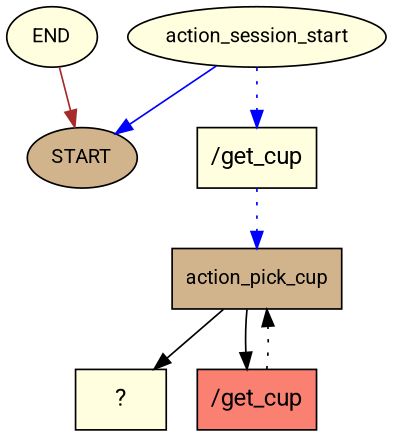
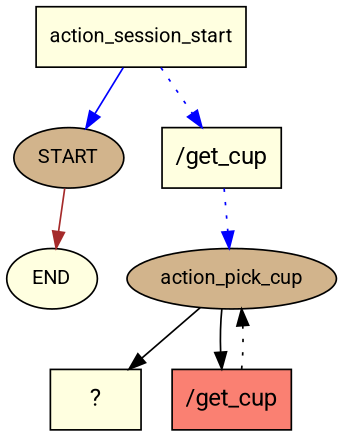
node "action_session_start": shape ellipse -> box
edge "END" -> "START": reversed
node "action_pick_cup": shape box -> ellipse
